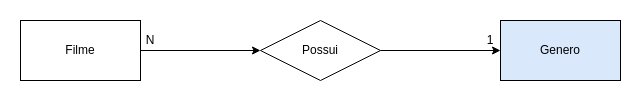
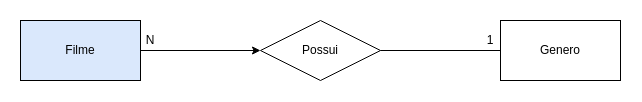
node "Filme": fillcolor #ffffff -> #dae8fc
edge "Possui" -> "Genero": arrowhead classic -> none
node "Genero": fillcolor #dae8fc -> #ffffff
